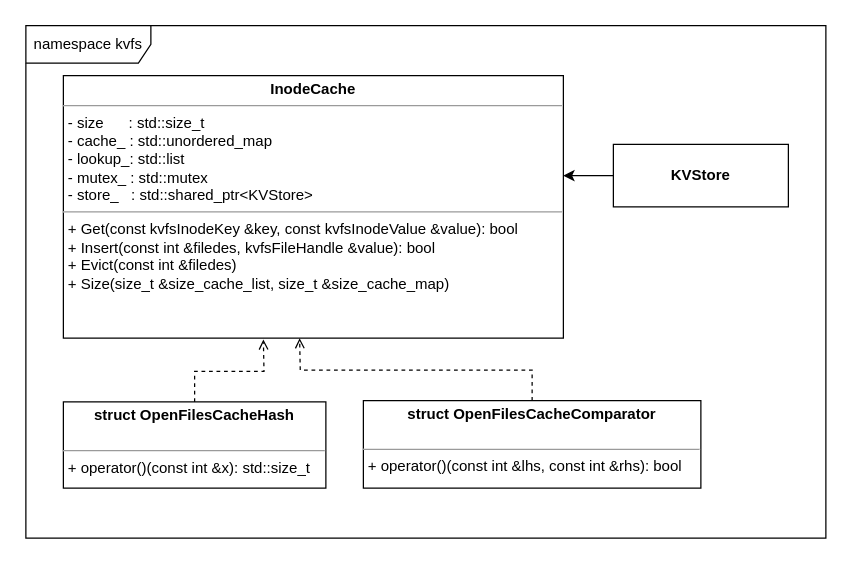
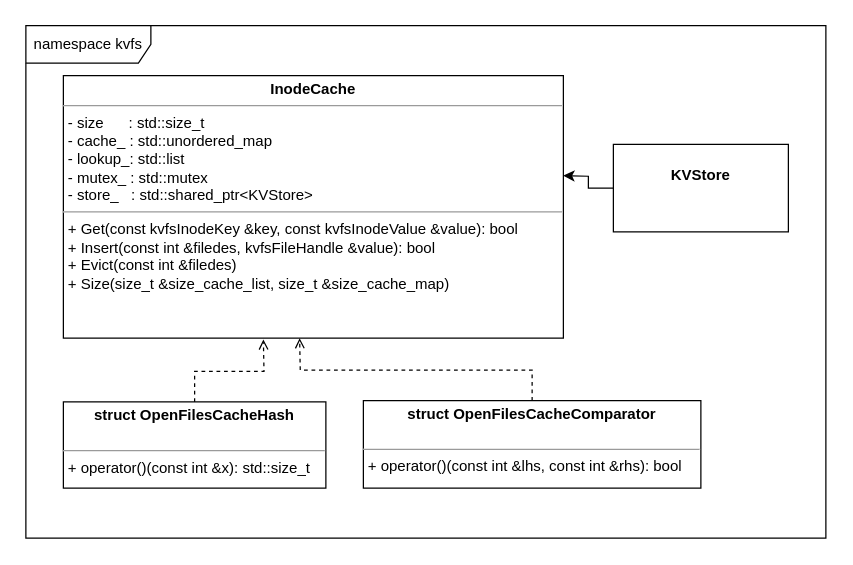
node "KVStore": size 175x63 -> 175x88
